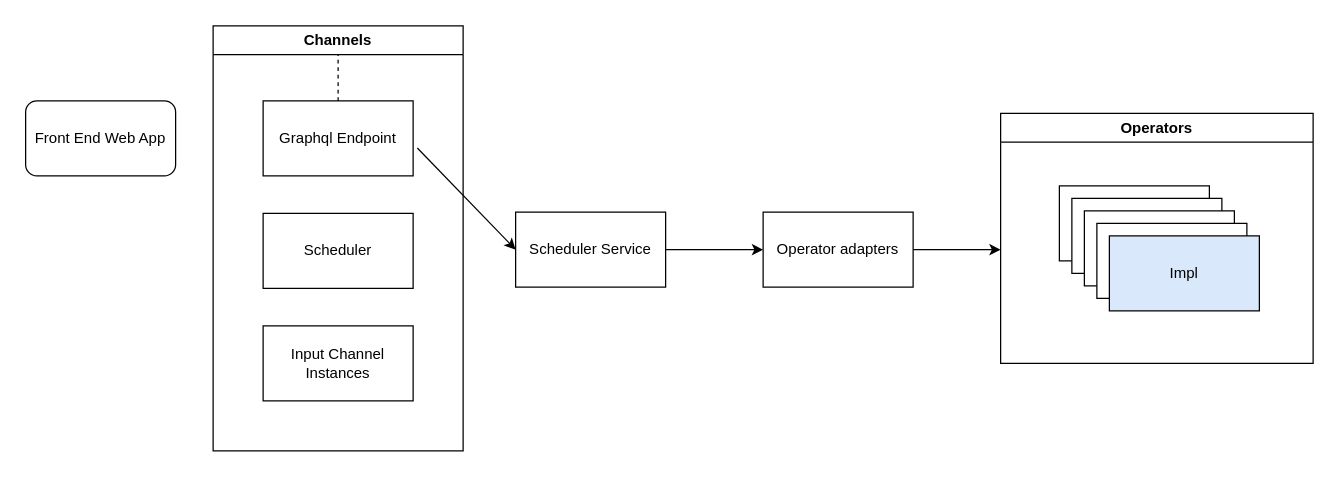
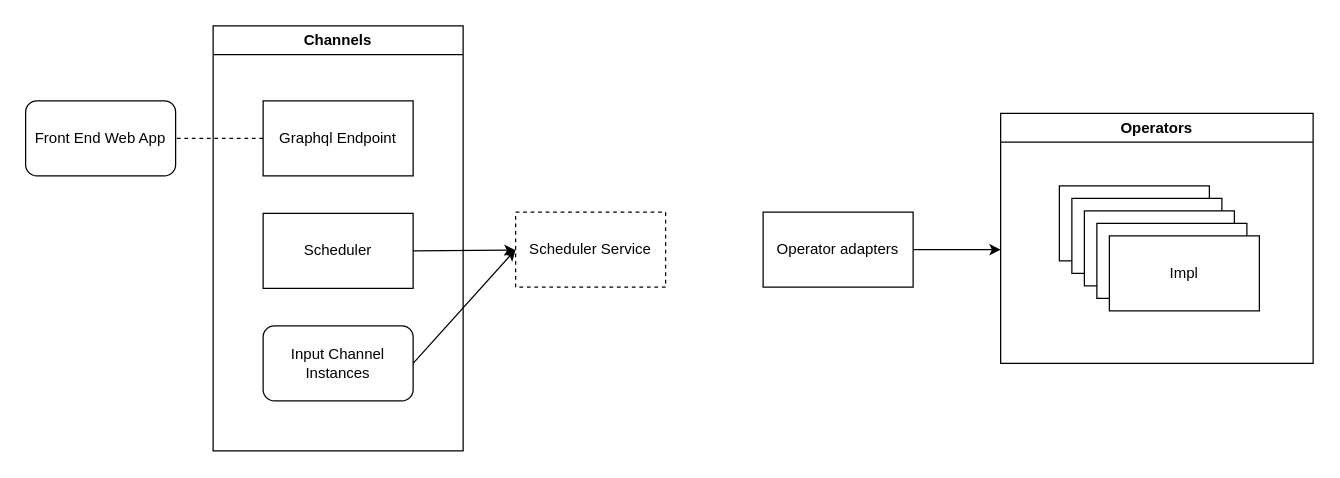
edge "Graphql Endpoint" -- "Channels": now "Graphql Endpoint" -- "Front End Web App"
edge "Graphql Endpoint" -> "Scheduler Service": removed
node "Scheduler Service": style solid -> dashed
edge "Scheduler Service" -> "Operator adapters": removed
edge "Scheduler" -> "Scheduler Service": added
node "Impl": fillcolor #dae8fc -> #ffffff
edge "Input Channel Instances" -> "Scheduler Service": added
node "Input Channel Instances": shape rectangle -> rounded rectangle
